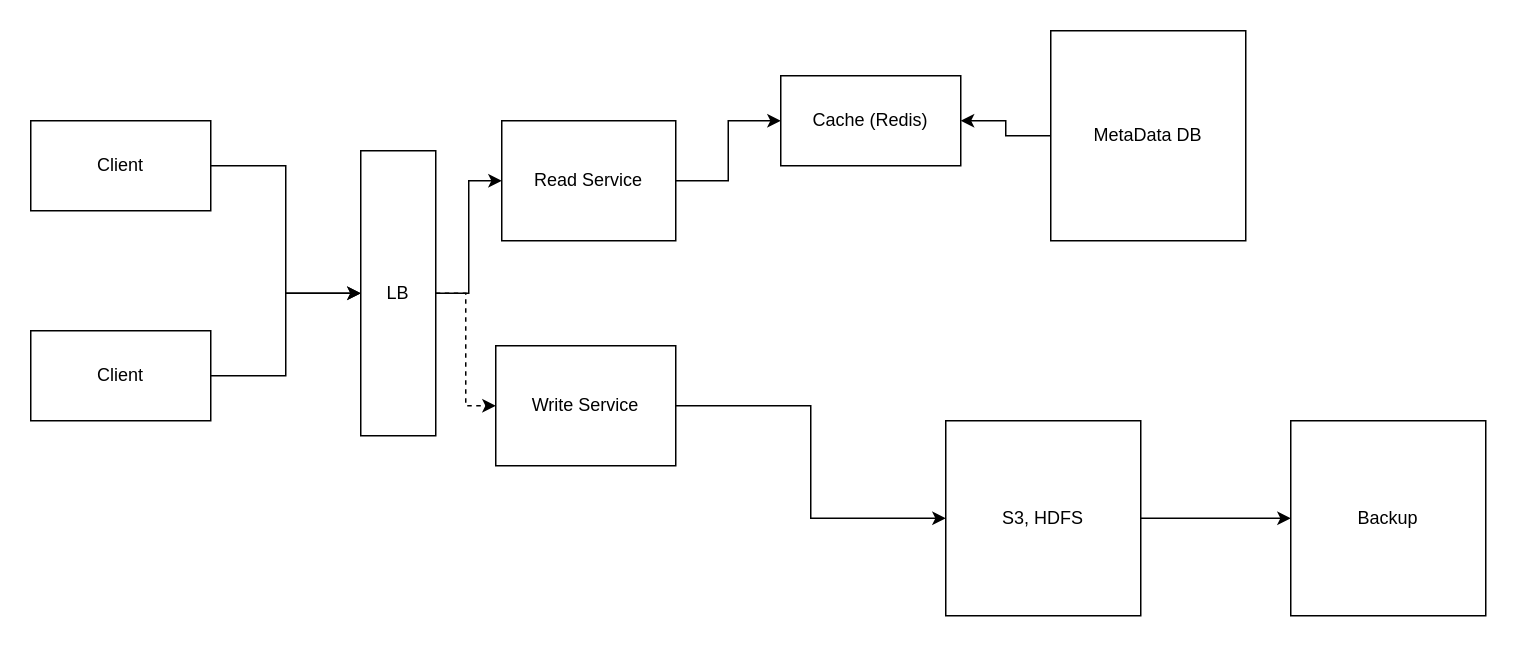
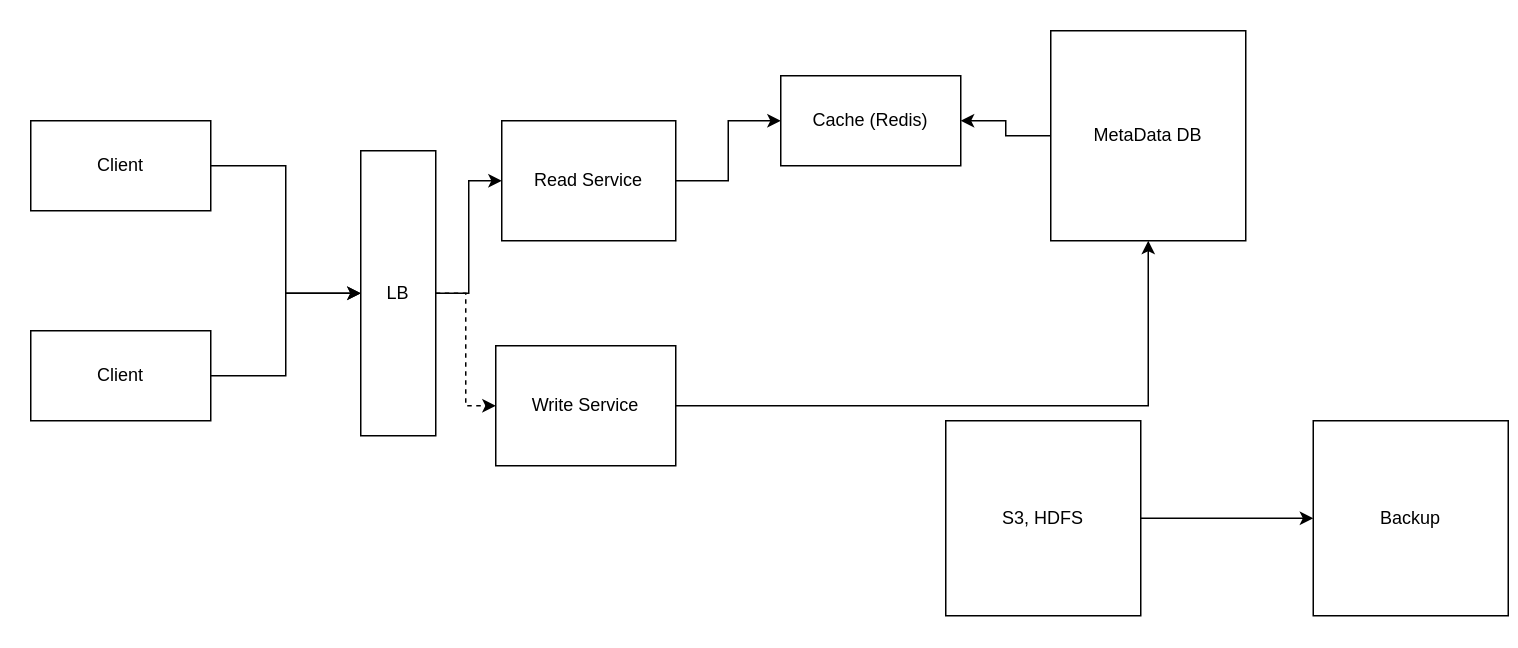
edge "Write Service" -> "S3, HDFS": now "Write Service" -> "MetaData DB"
node "Backup": moved (1388, 518) -> (1411, 518)
